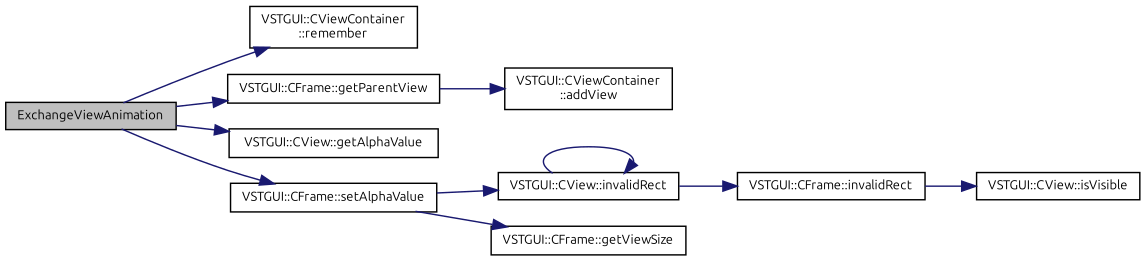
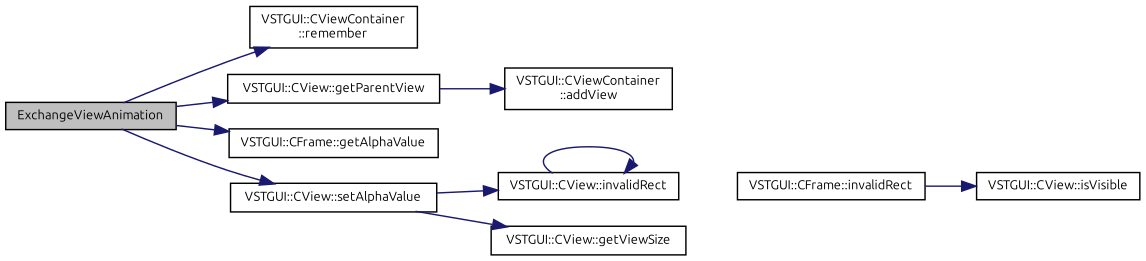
node "VSTGUI::CFrame::getParentView": label "VSTGUI::CFrame::getParentView" -> "VSTGUI::CView::getParentView"
node "VSTGUI::CView::getAlphaValue": label "VSTGUI::CView::getAlphaValue" -> "VSTGUI::CFrame::getAlphaValue"
edge "VSTGUI::CView::invalidRect" -> "VSTGUI::CFrame::invalidRect": removed
node "VSTGUI::CFrame::setAlphaValue": label "VSTGUI::CFrame::setAlphaValue" -> "VSTGUI::CView::setAlphaValue"
node "VSTGUI::CFrame::getViewSize": label "VSTGUI::CFrame::getViewSize" -> "VSTGUI::CView::getViewSize"
